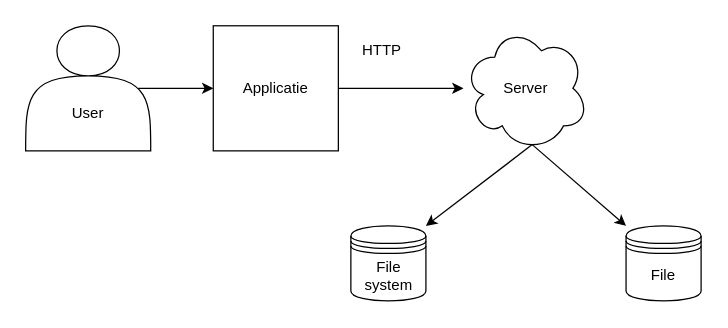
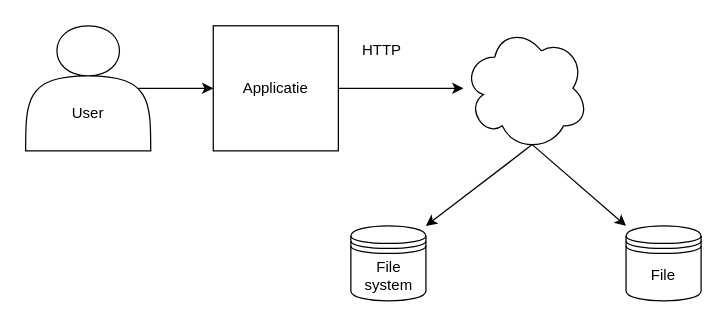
node "Server": removed
